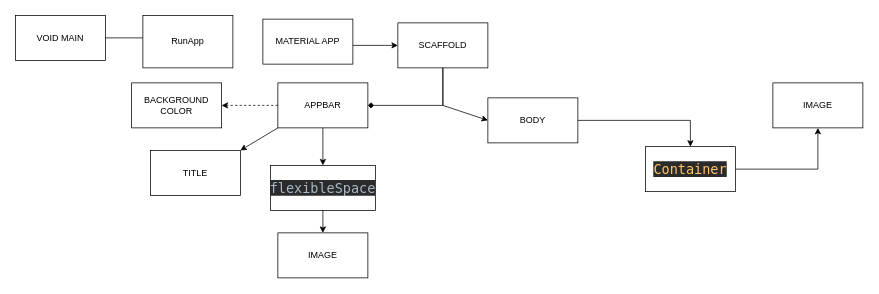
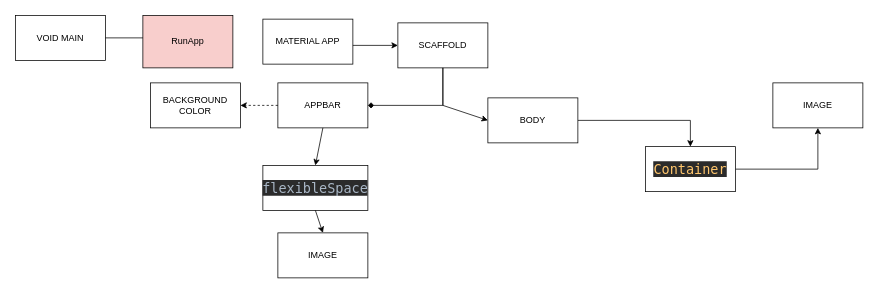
node "RunApp": fillcolor #ffffff -> #f8cecc
node "BACKGROUND COLOR": moved (177, 105) -> (195, 105)
edge "APPBAR" -> "TITLE": removed
node "TITLE": removed
node "flexibleSpace": moved (323, 188) -> (315, 188)
